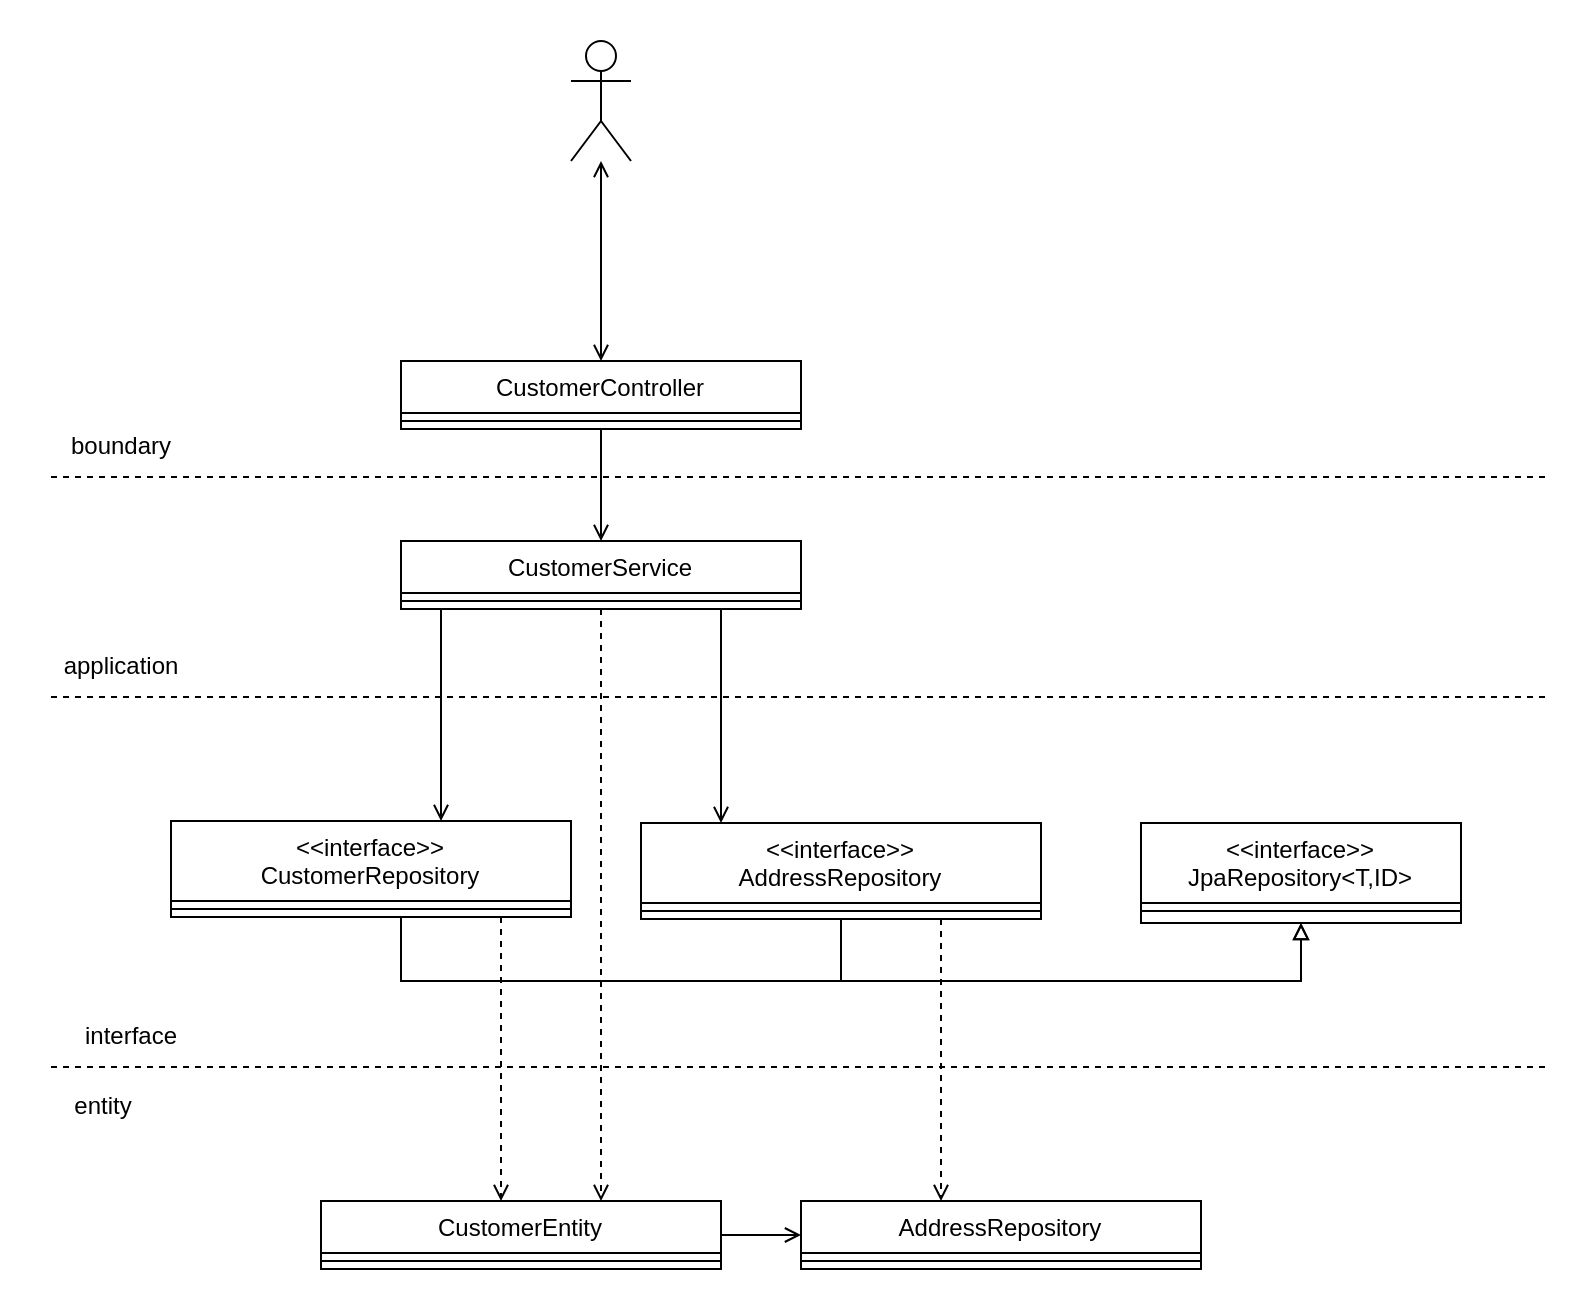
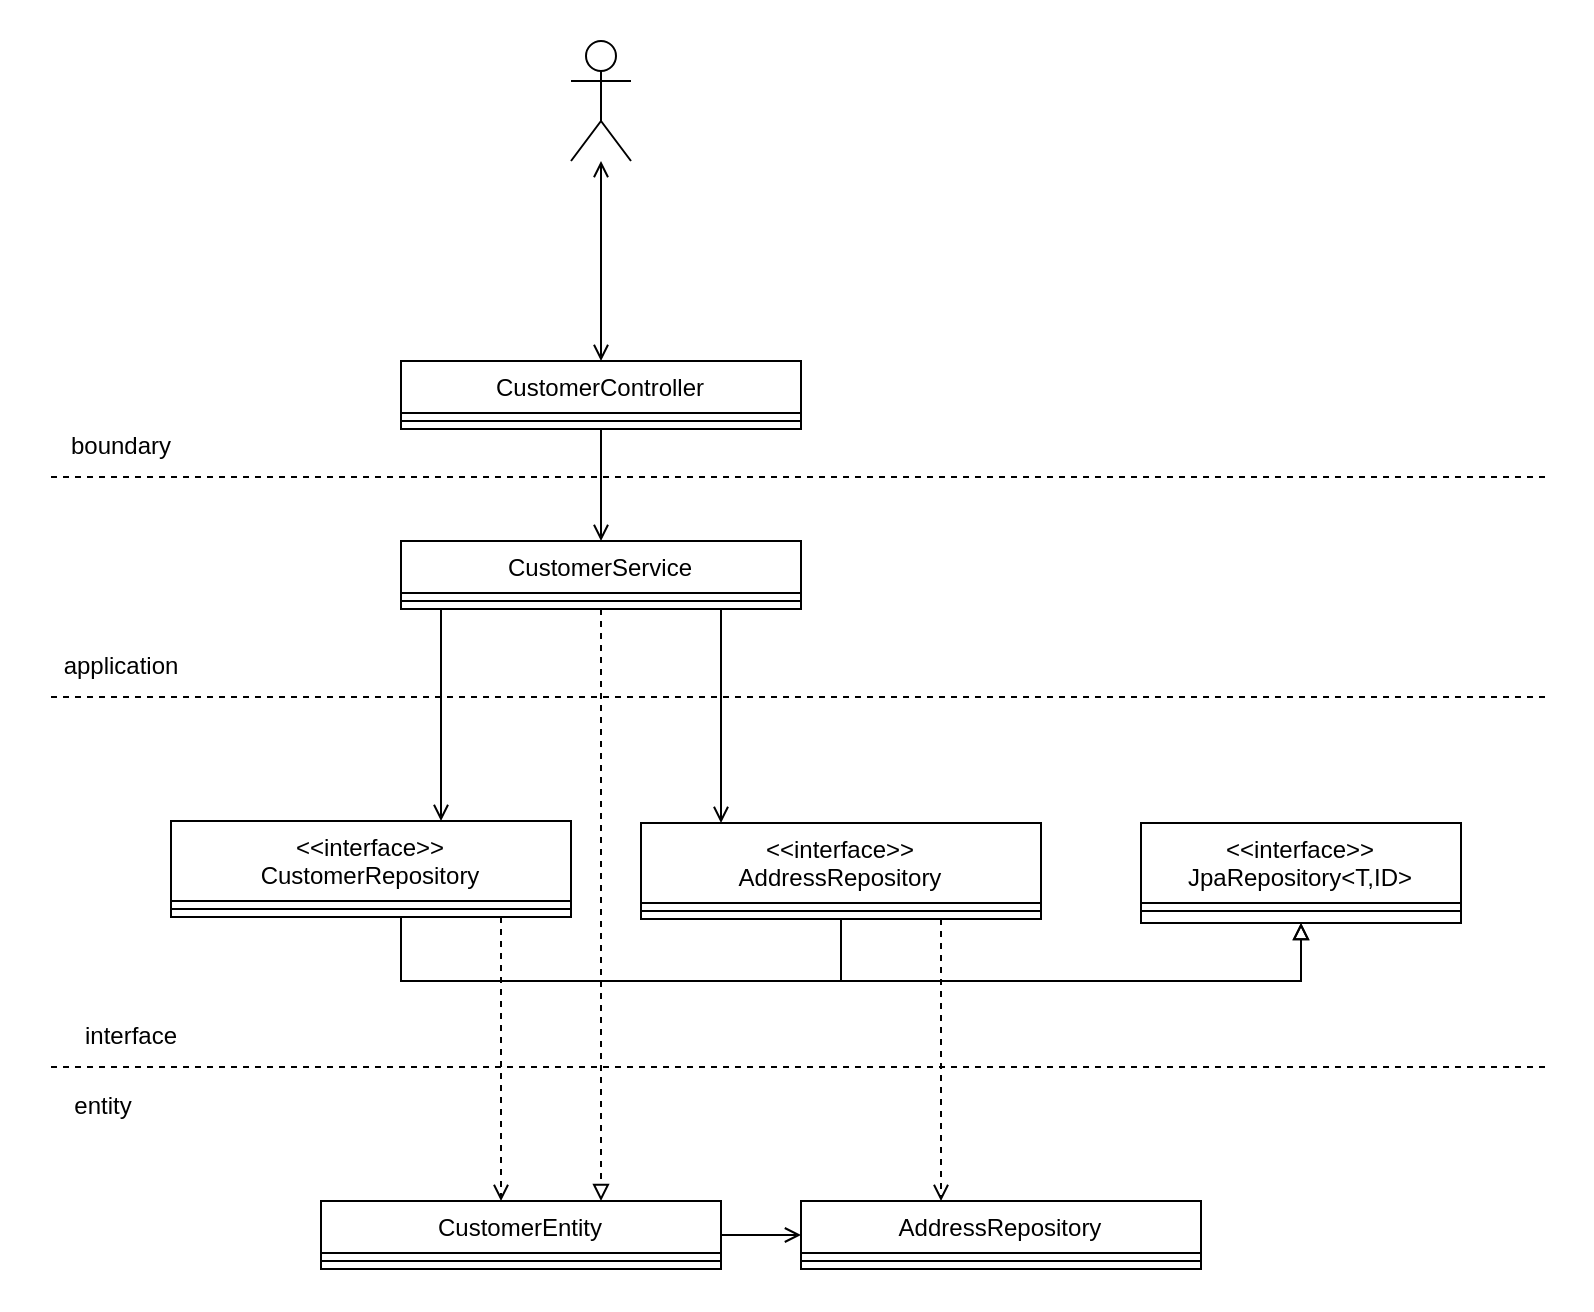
edge "CustomerService" -> "CustomerEntity": arrowhead open -> block
